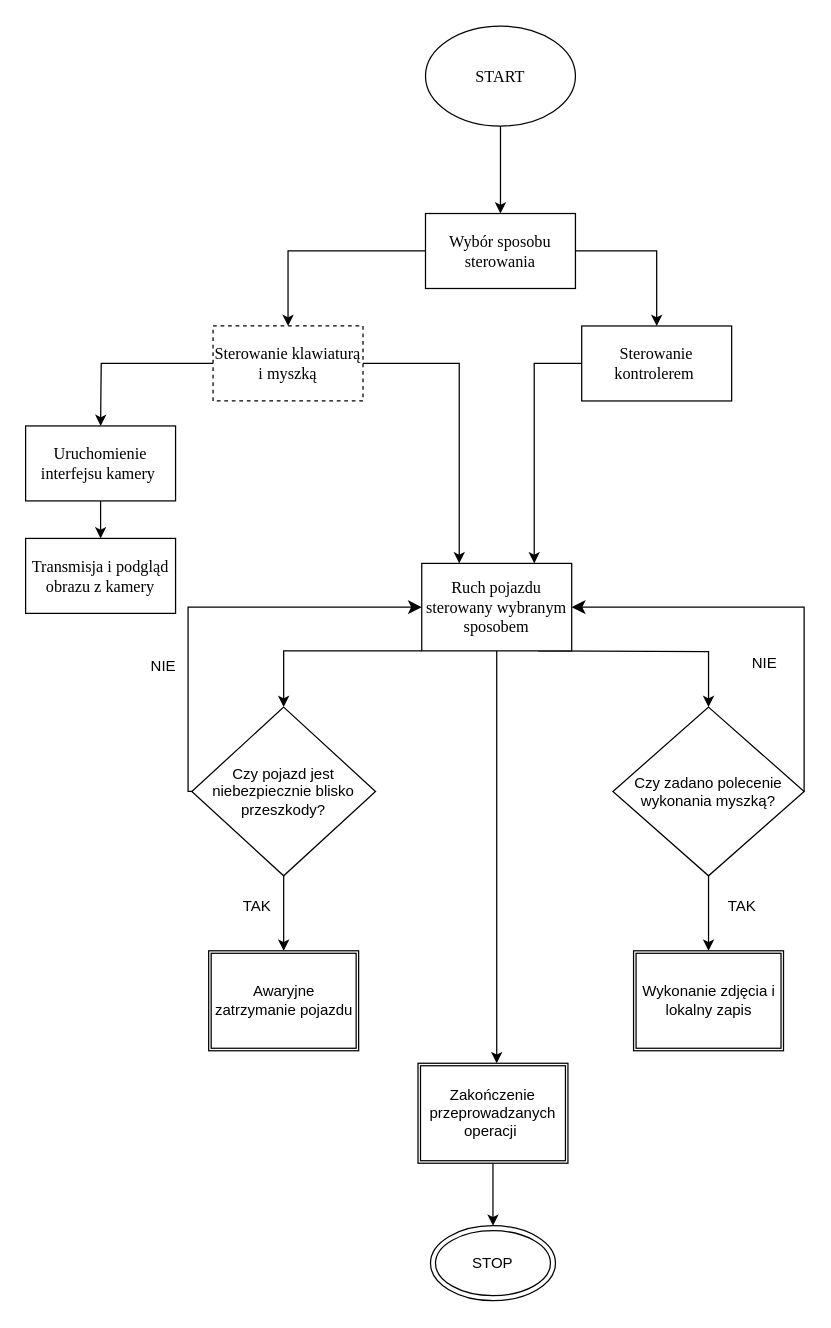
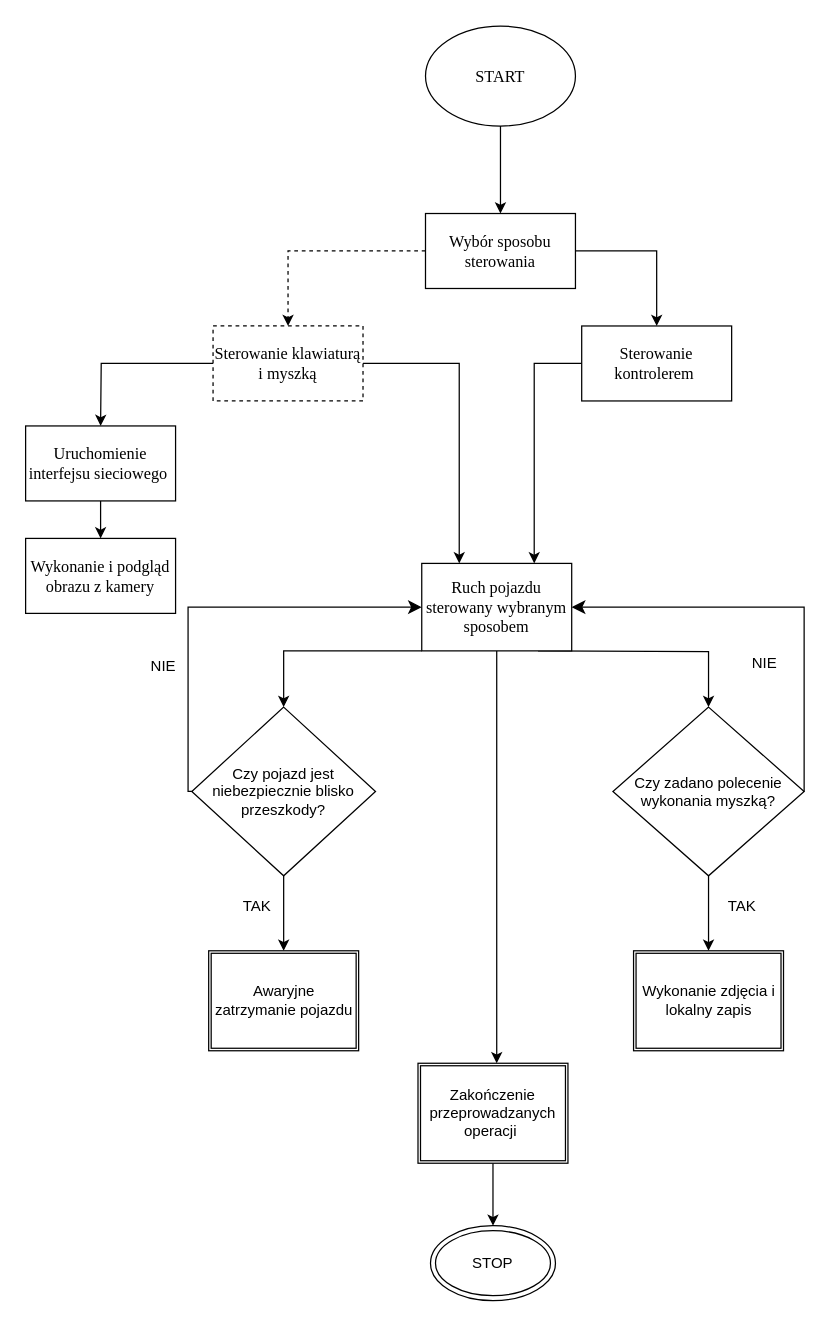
edge "Wybór sposobu sterowania" -> "Sterowanie klawiaturą i myszką": style solid -> dashed
node "Uruchomienie interfejsu kamery": label "Uruchomienie interfejsu kamery" -> "Uruchomienie interfejsu sieciowego"
node "Transmisja i podgląd obrazu z kamery": label "Transmisja i podgląd obrazu z kamery" -> "Wykonanie i podgląd obrazu z kamery"
